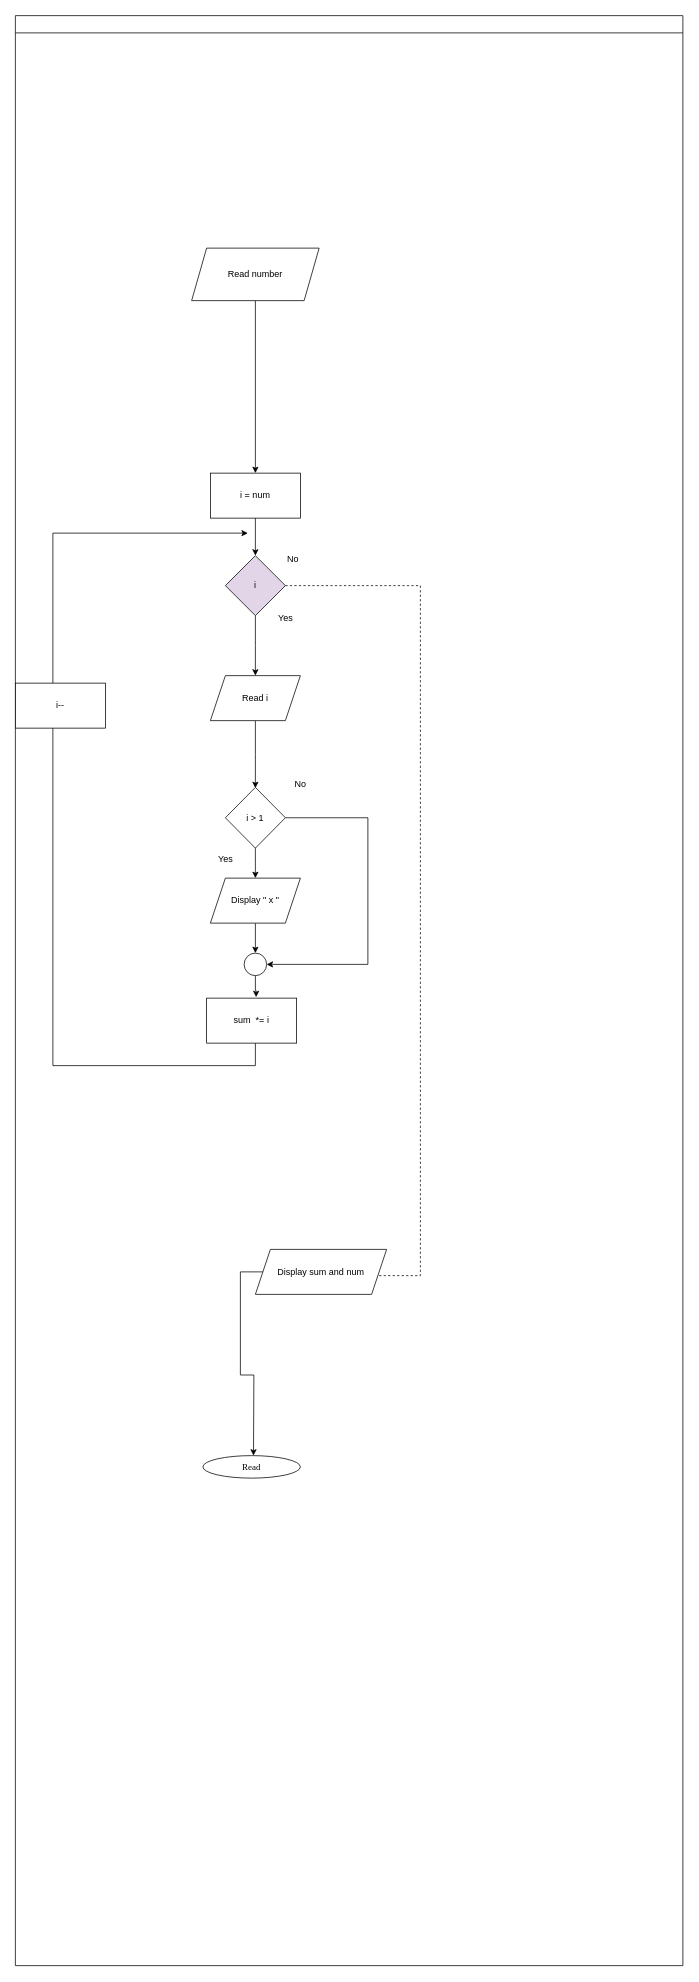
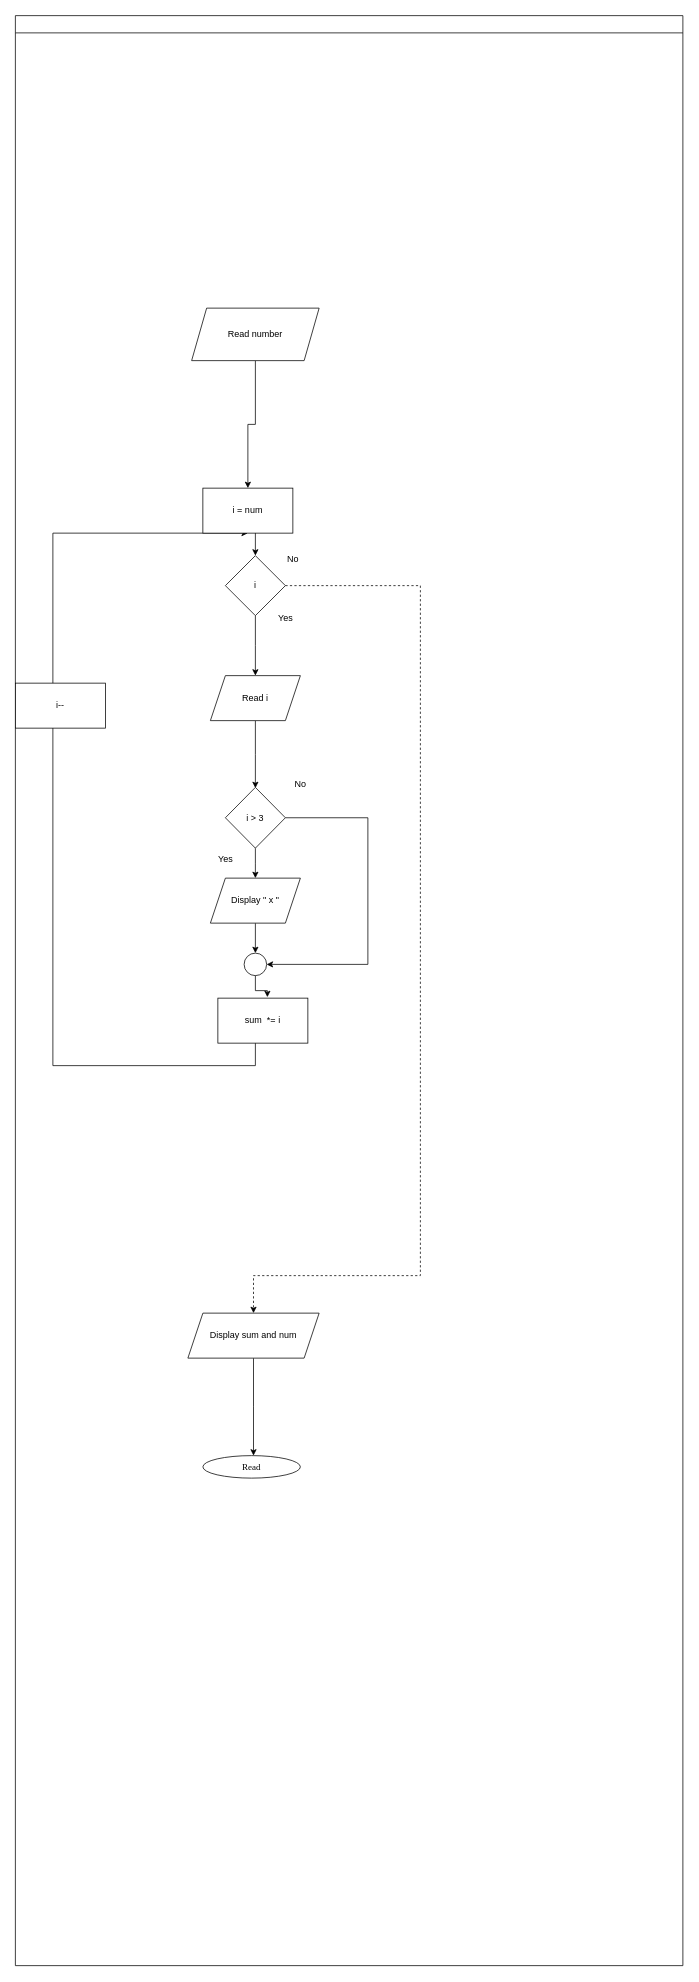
node "Read number": moved (255, 274) -> (255, 334)
node "i = num": moved (255, 495) -> (248, 510)
node "i": fillcolor #e1d5e7 -> #ffffff
node "i > 1": label "i > 1" -> "i > 3"
node "sum *= i": moved (252, 1020) -> (263, 1020)
node "Display sum and num": moved (321, 1272) -> (254, 1335)
